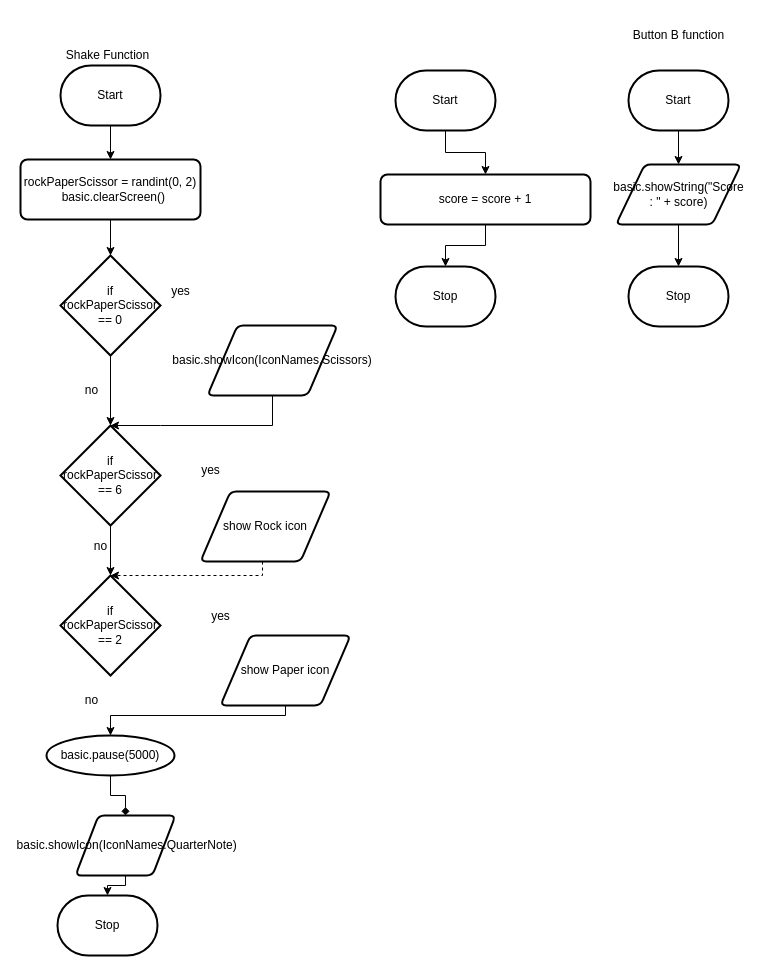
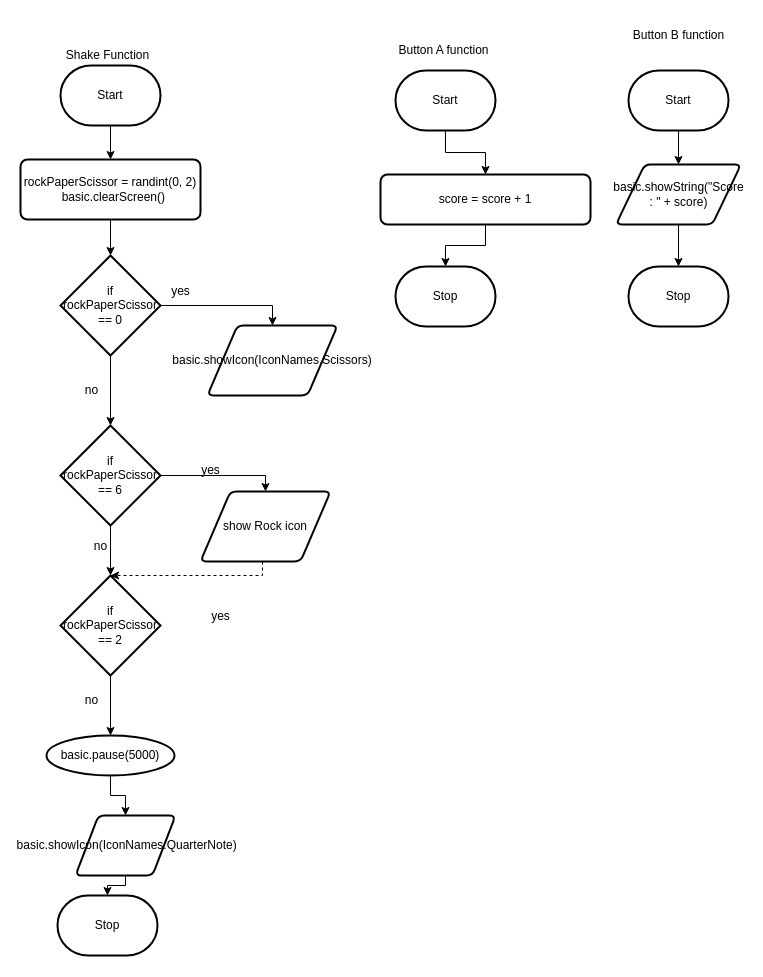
node "Button A function": added
edge "if rockPaperScissor == 0" -> "basic.showIcon(IconNames.Scissors)": added
edge "basic.showIcon(IconNames.Scissors)" -> "if rockPaperScissor == 6": removed
edge "if rockPaperScissor == 6" -> "show Rock icon": added
node "show Paper icon": removed
edge "if rockPaperScissor == 2" -> "basic.pause(5000)": added
edge "show Paper icon" -> "basic.pause(5000)": removed
edge "basic.pause(5000)" -> "basic.showIcon(IconNames.QuarterNote)": arrowhead diamond -> classic
